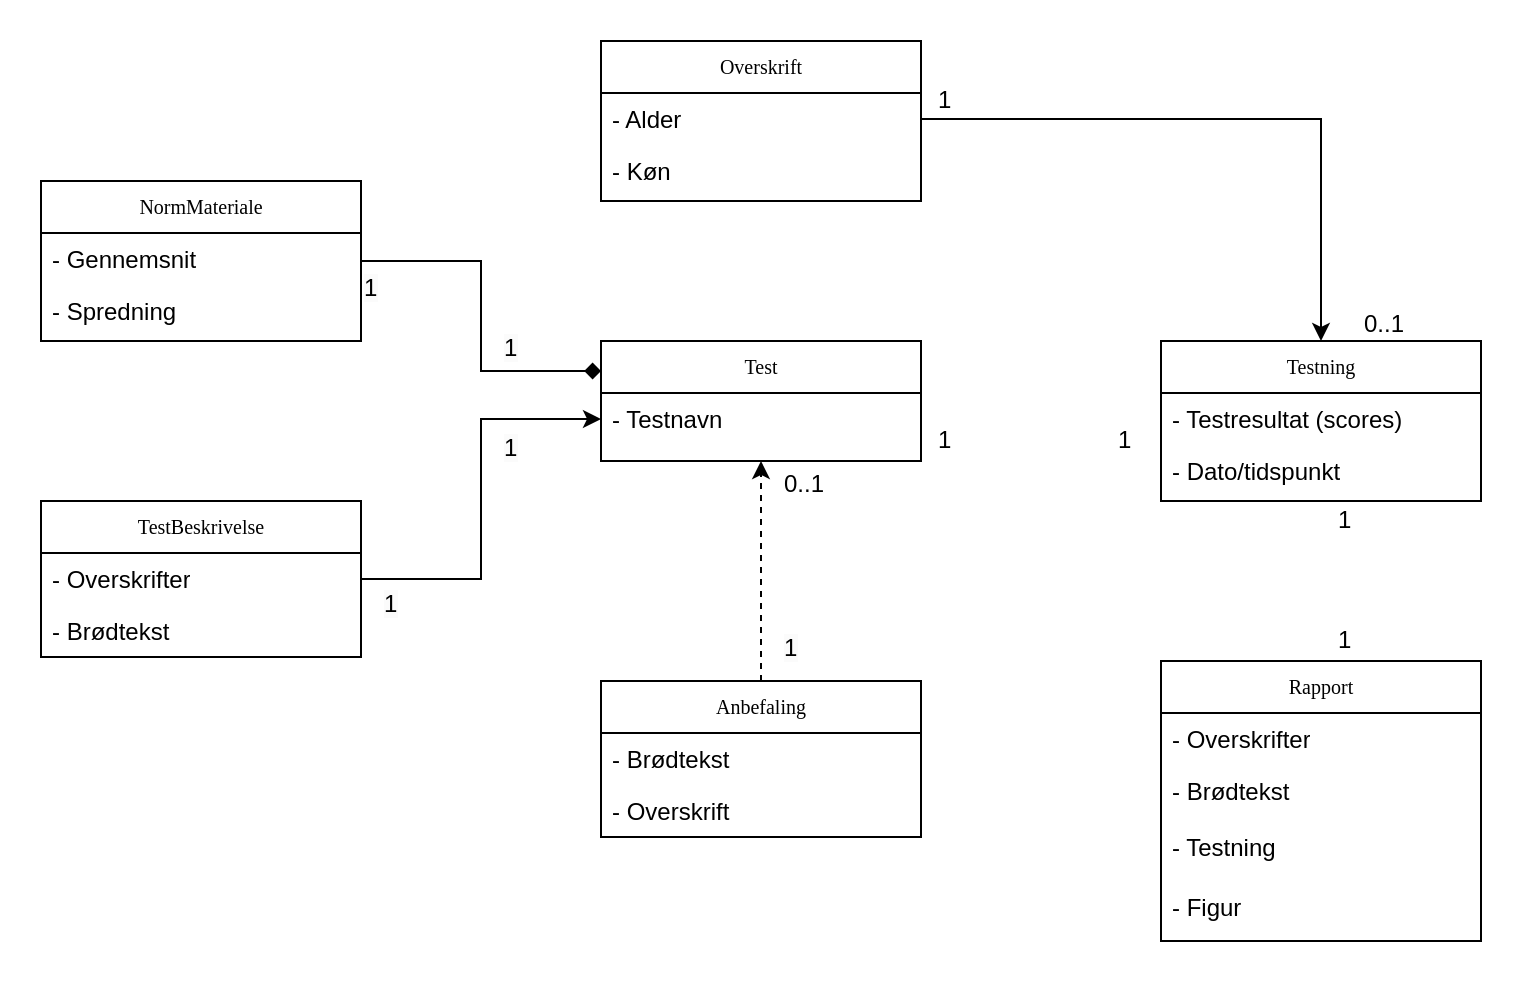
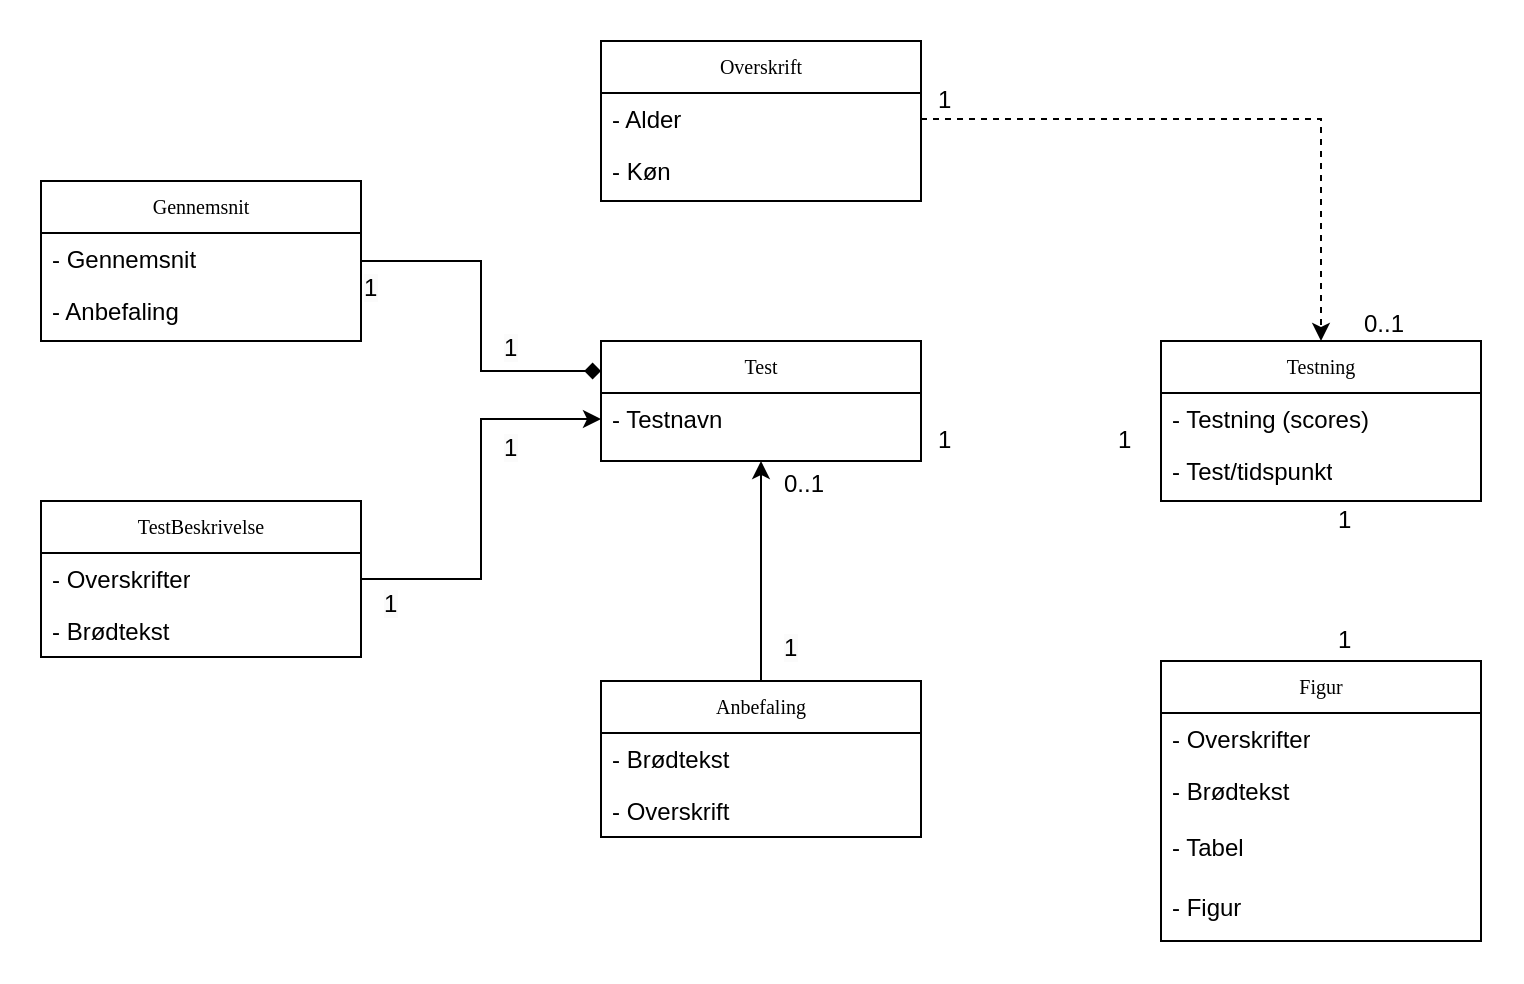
edge "- Alder" -> "Testning": style solid -> dashed
node "NormMateriale": label "NormMateriale" -> "Gennemsnit"
node "- Spredning": label "- Spredning" -> "- Anbefaling"
node "- Testresultat (scores)": label "- Testresultat (scores)" -> "- Testning (scores)"
node "- Dato/tidspunkt": label "- Dato/tidspunkt" -> "- Test/tidspunkt"
edge "Anbefaling" -> "Test": style dashed -> solid
node "Rapport": label "Rapport" -> "Figur"
node "- Testning": label "- Testning" -> "- Tabel"
